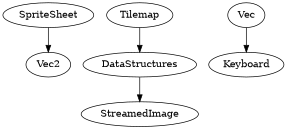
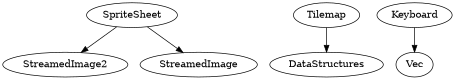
edge "Vec" -> "Keyboard": reversed
node "Vec2": label "Vec2" -> "StreamedImage2"
edge "DataStructures" -> "StreamedImage": now "SpriteSheet" -> "StreamedImage"
